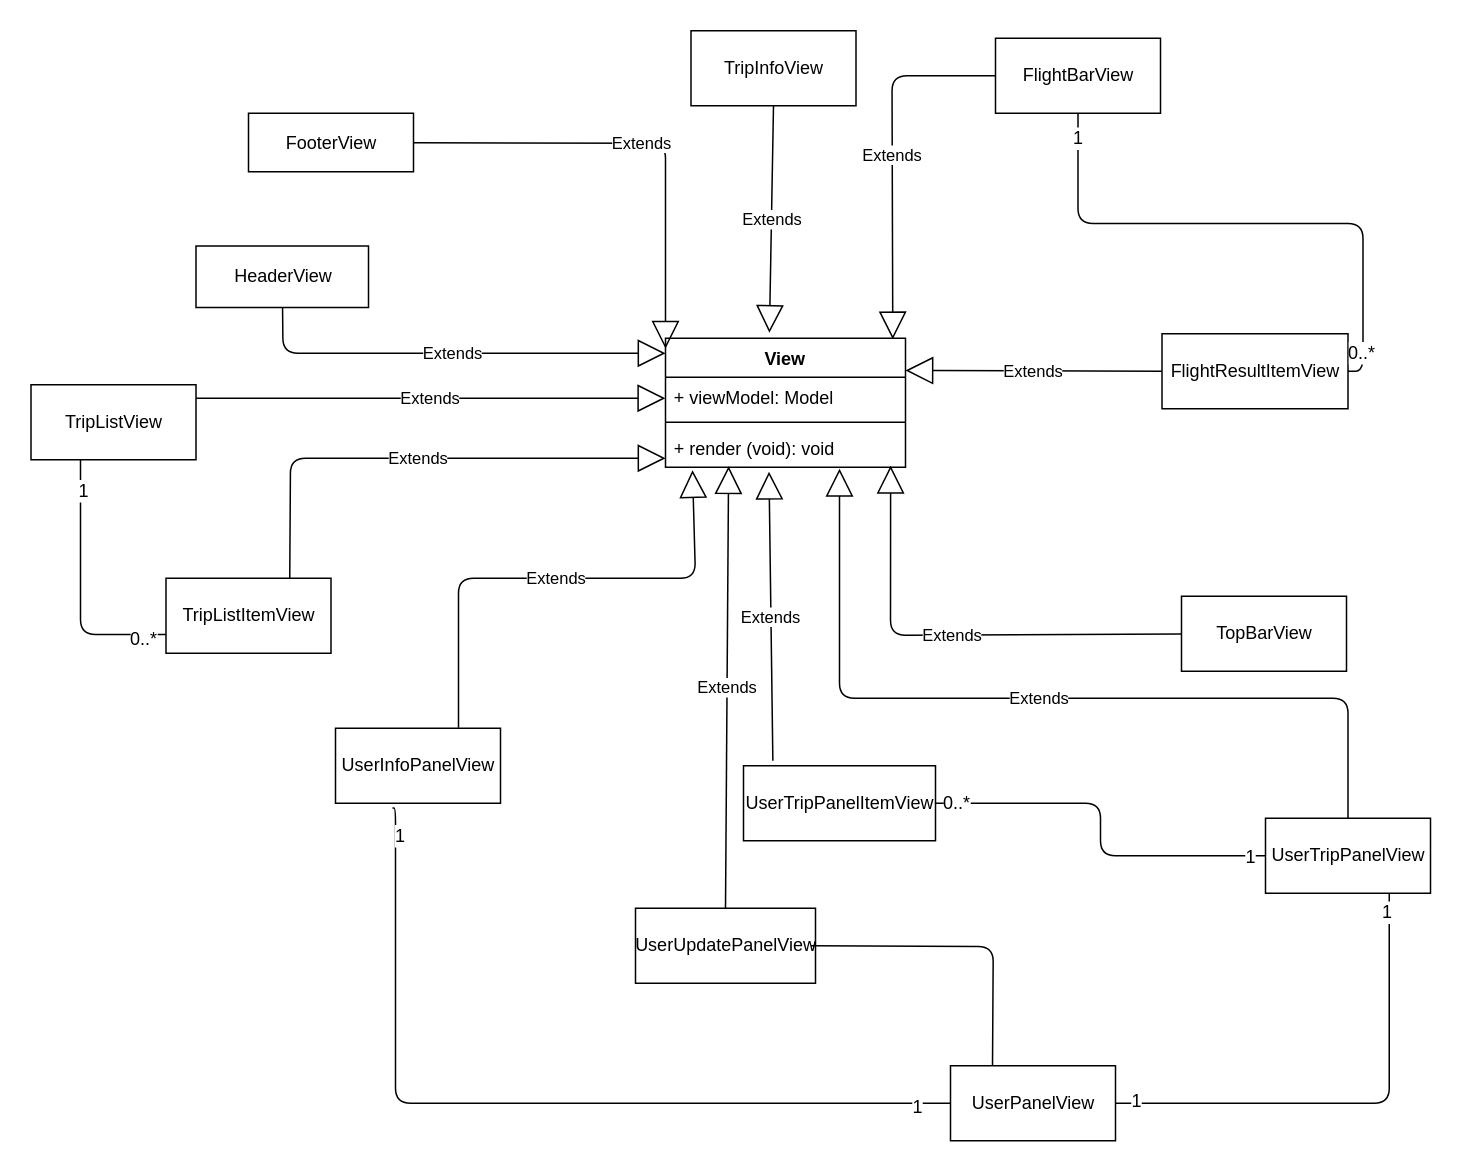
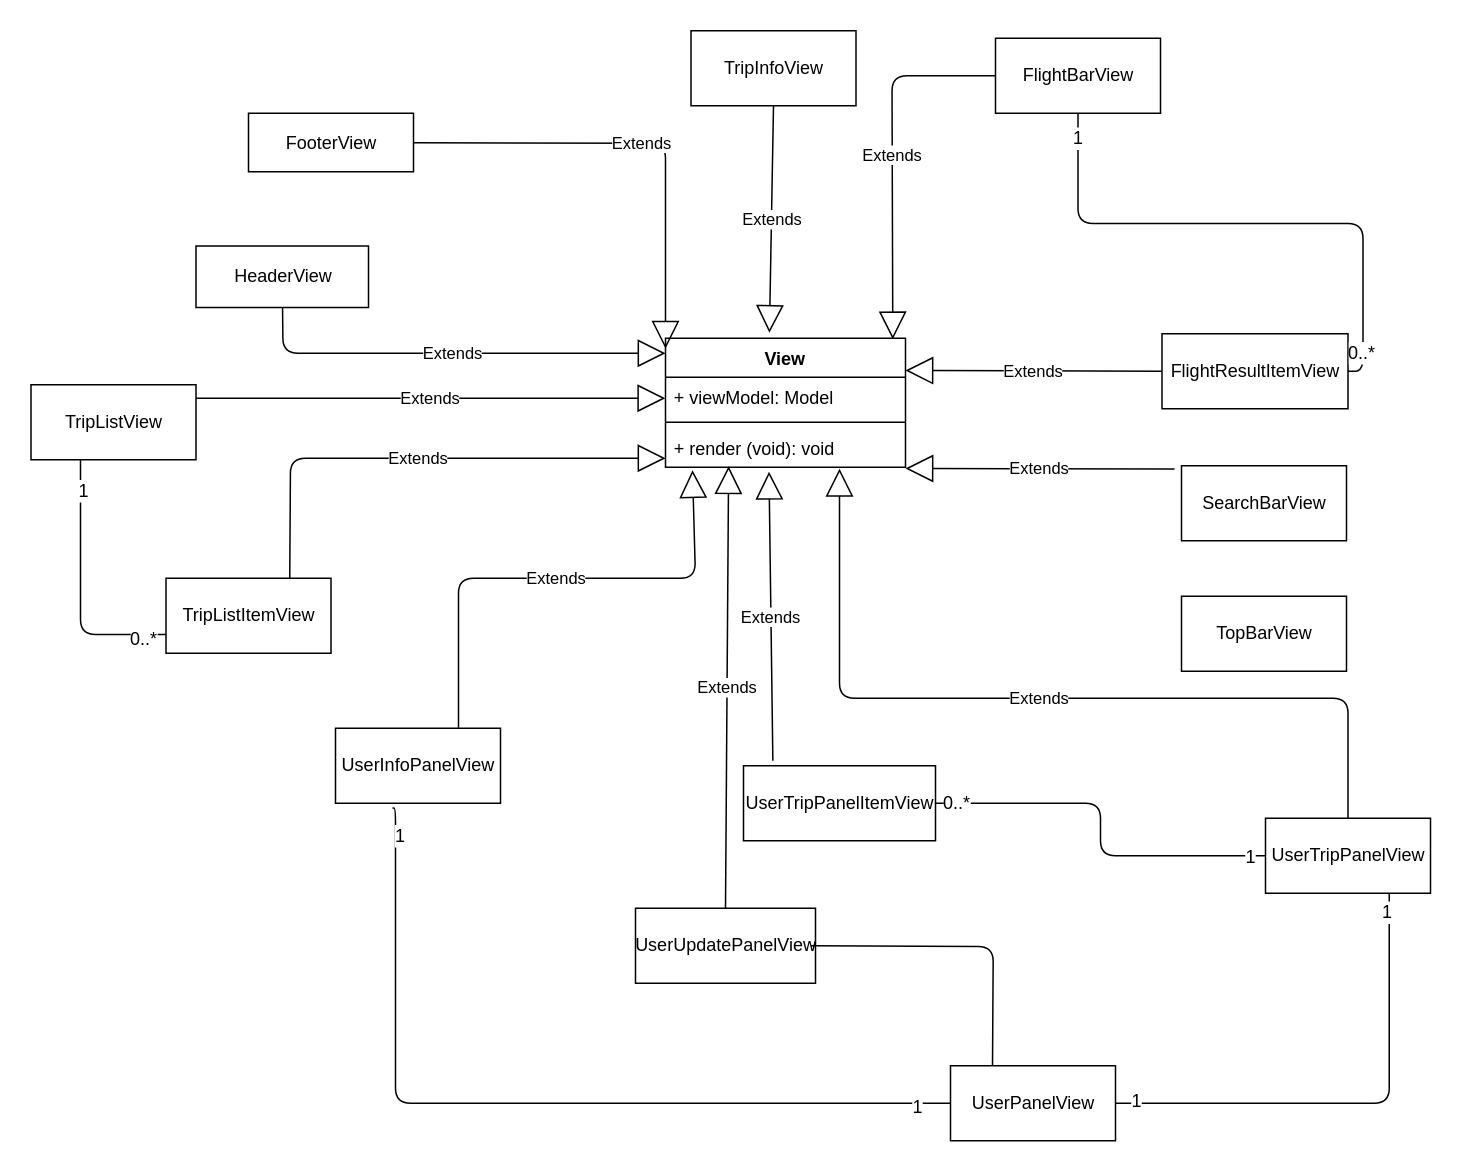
edge "SearchBarView" -> "+ render (void): void": added, label "Extends"
node "SearchBarView": added
edge "TopBarView" -> "+ render (void): void": removed, label "Extends"
